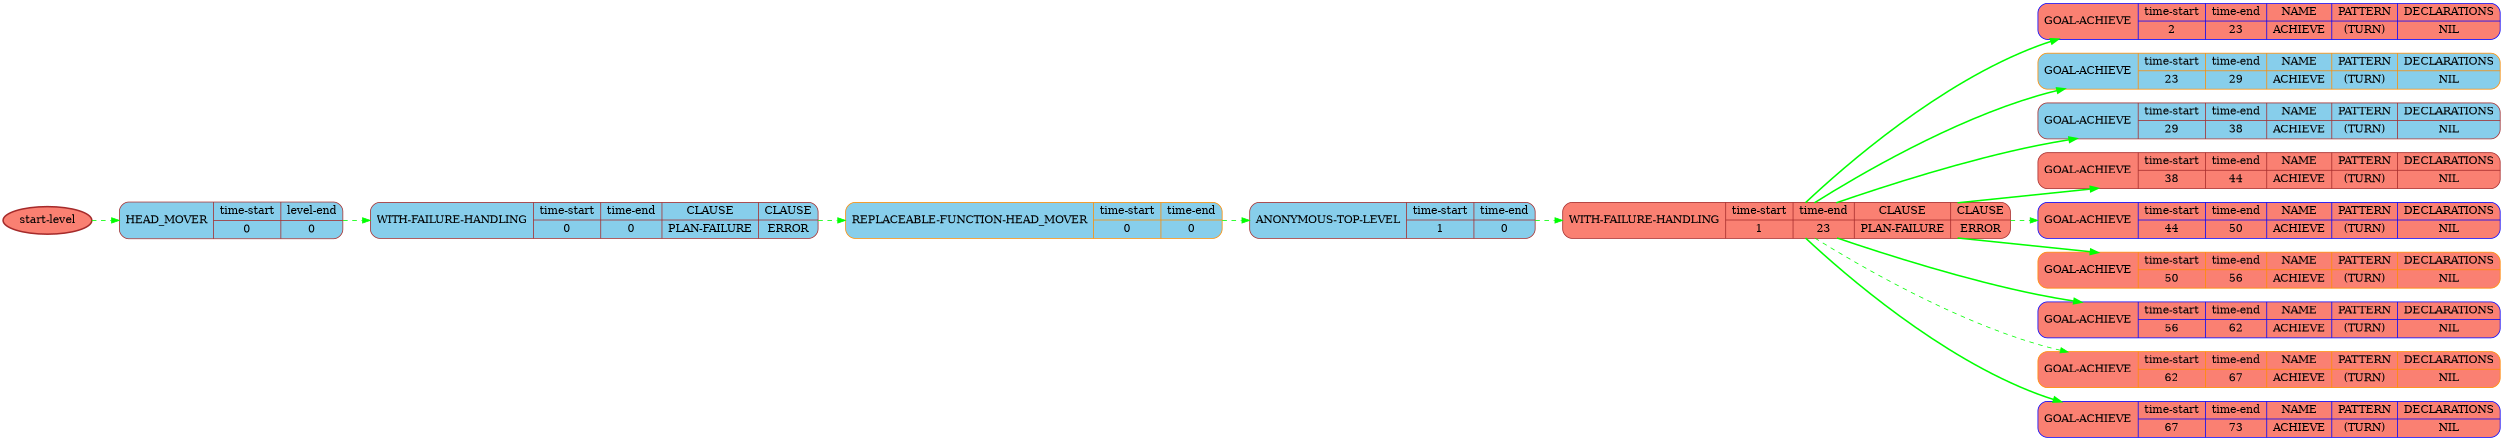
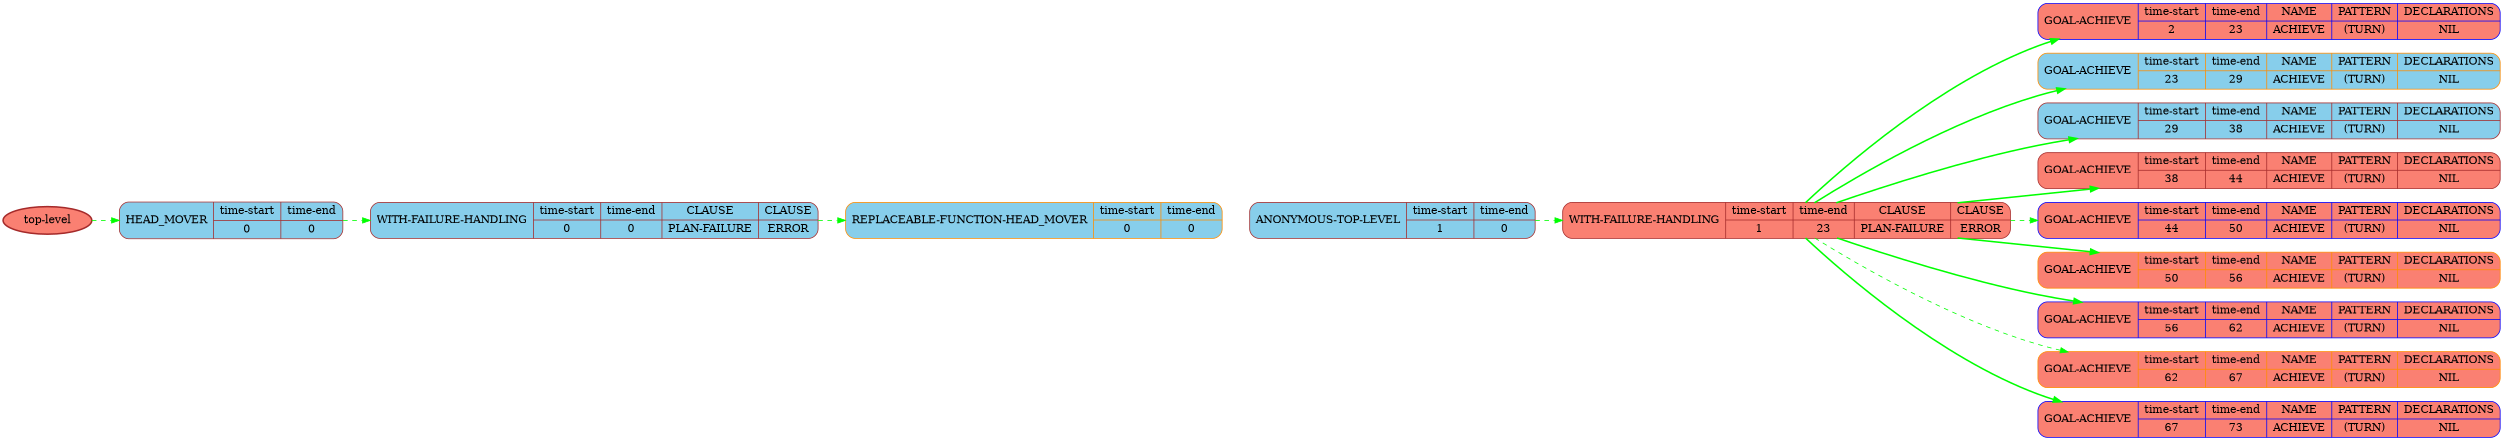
node "HEAD_MOVER": text "level-end" -> "time-end"
node "start-level": label "start-level" -> "top-level"
edge "REPLACEABLE-FUNCTION-HEAD_MOVER" -> "ANONYMOUS-TOP-LEVEL": removed
